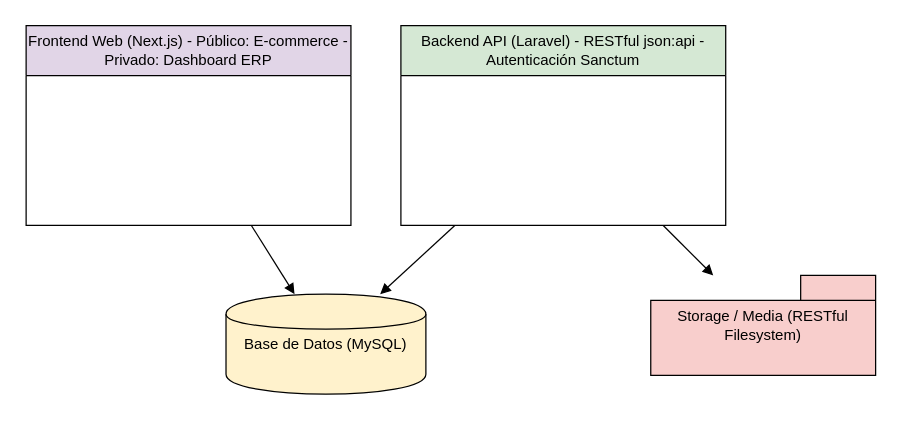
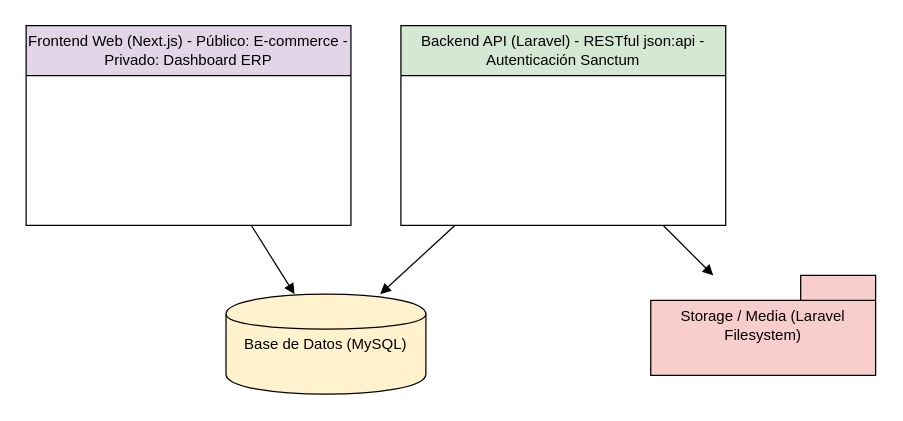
node "Storage / Media (RESTful Filesystem)": label "Storage / Media (RESTful Filesystem)" -> "Storage / Media (Laravel Filesystem)"
